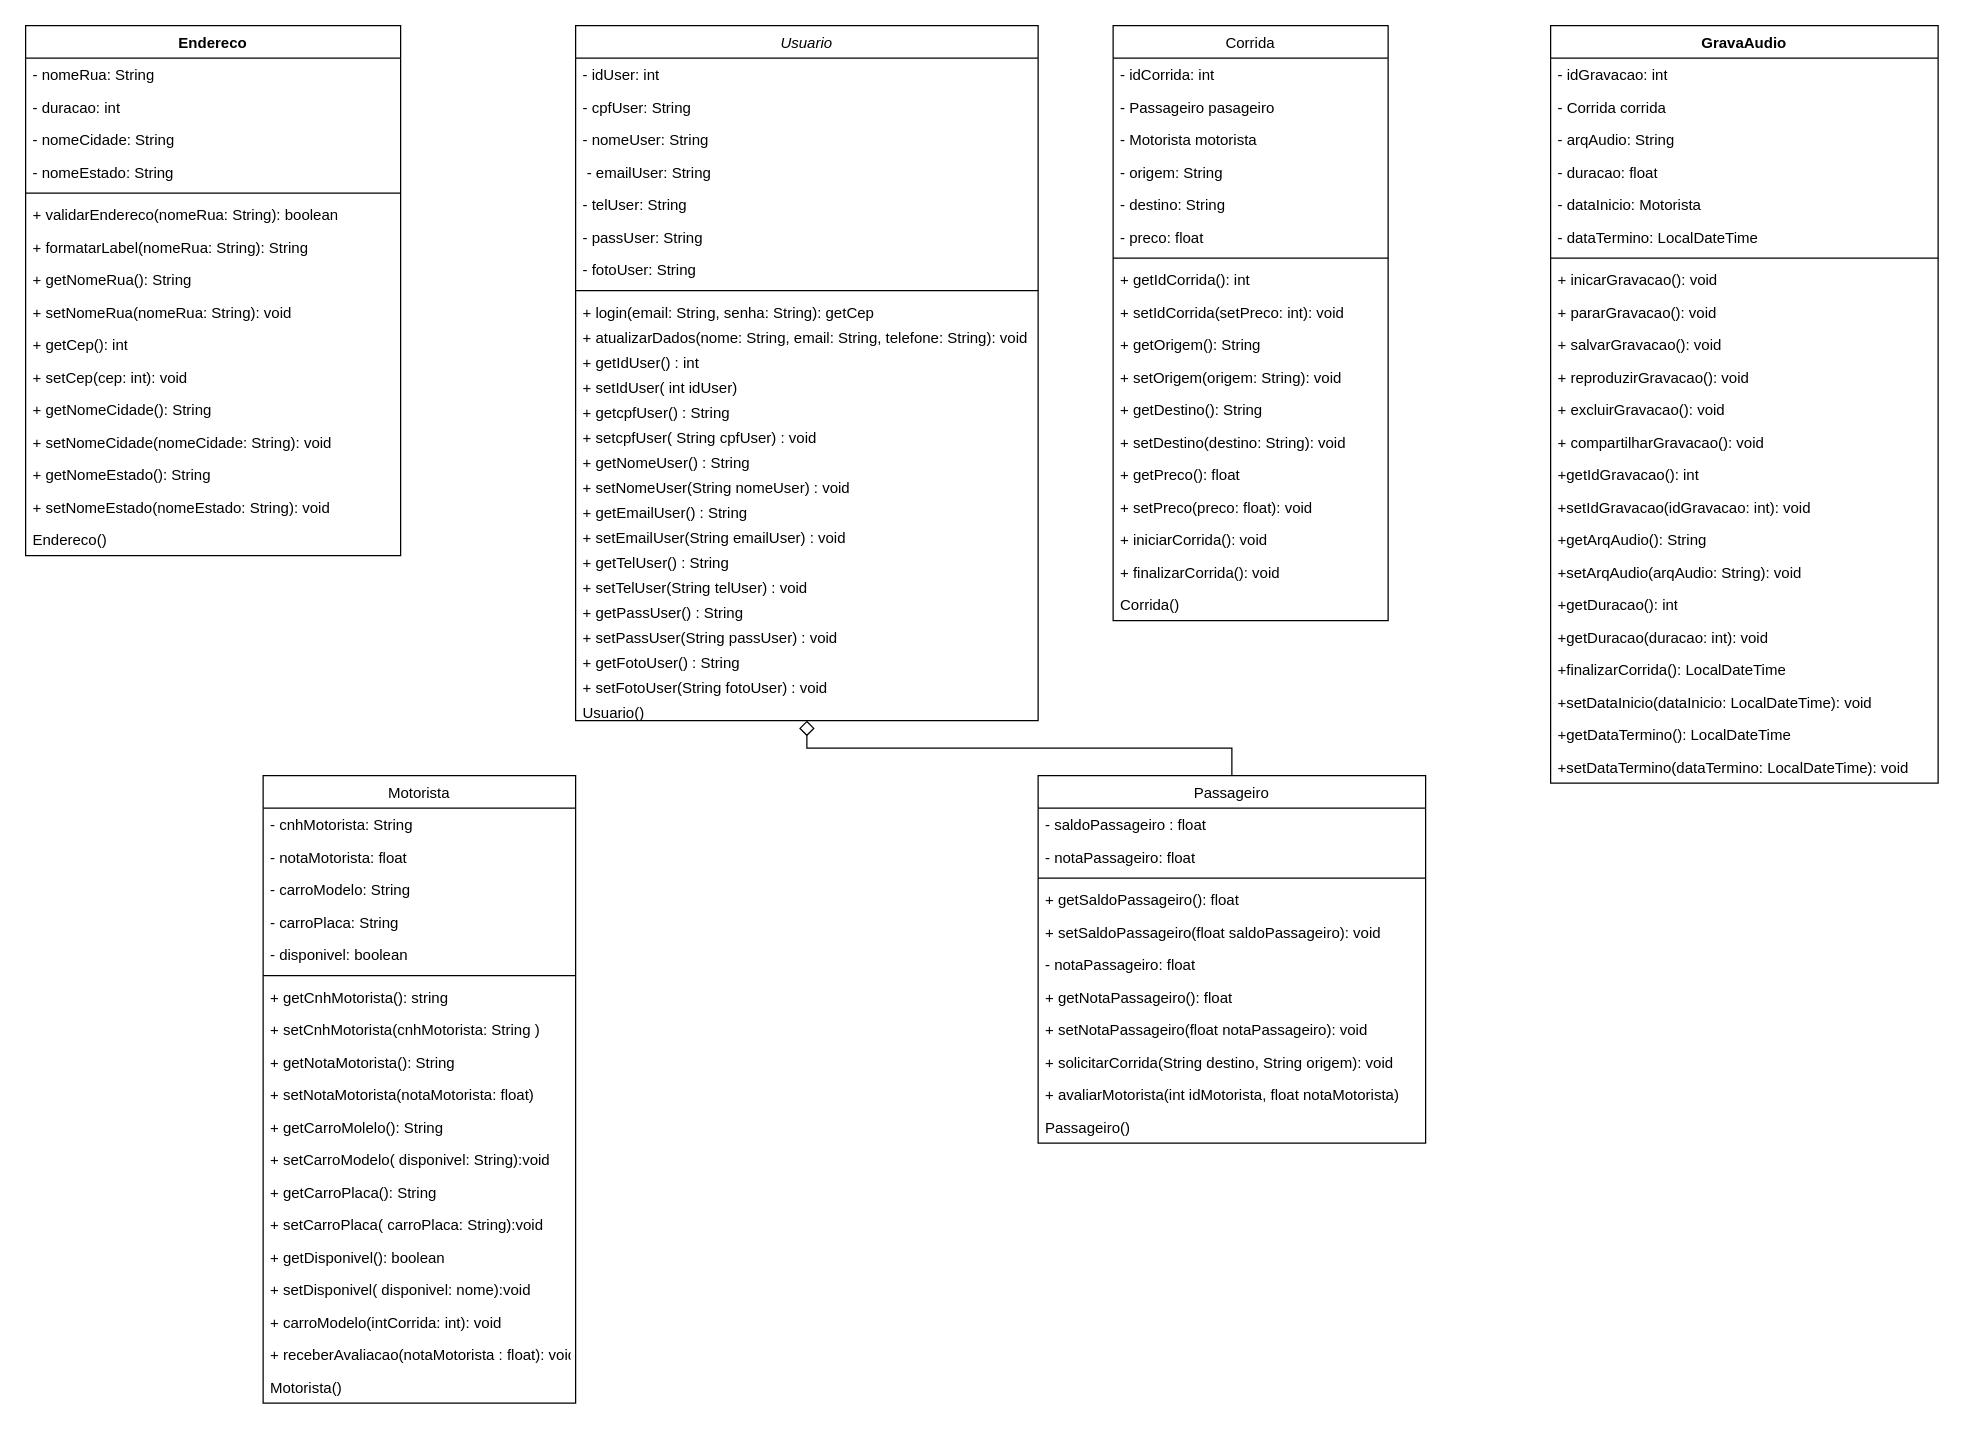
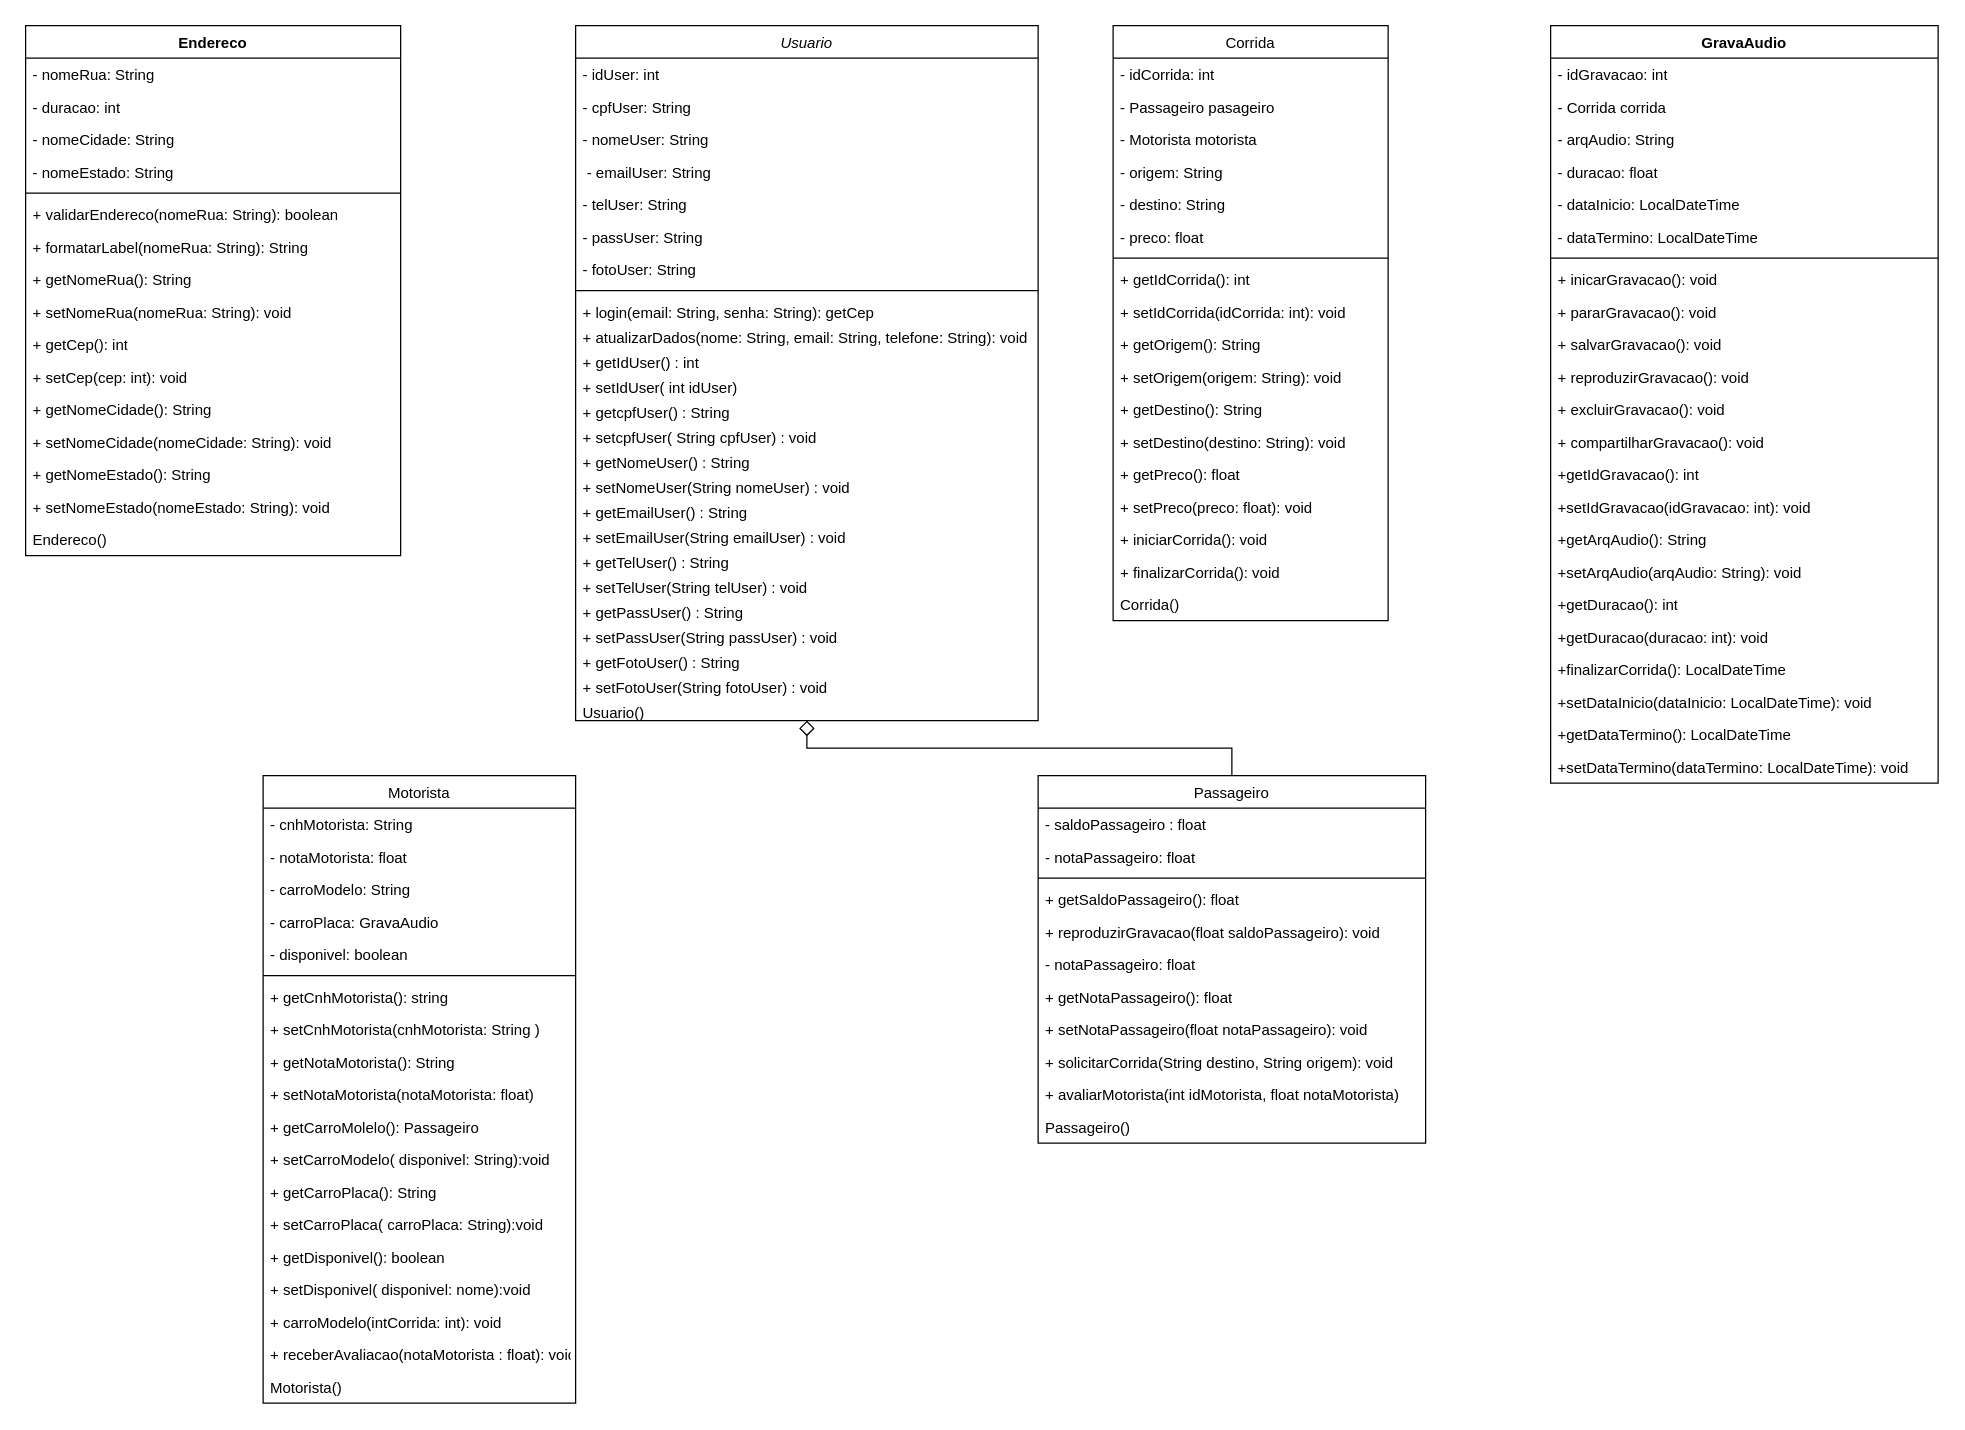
node "- dataInicio: Motorista": label "- dataInicio: Motorista" -> "- dataInicio: LocalDateTime"
node "+ setIdCorrida(setPreco: int): void": label "+ setIdCorrida(setPreco: int): void" -> "+ setIdCorrida(idCorrida: int): void"
node "- carroPlaca: String": label "- carroPlaca: String" -> "- carroPlaca: GravaAudio"
node "+ setSaldoPassageiro(float saldoPassageiro): void": label "+ setSaldoPassageiro(float saldoPassageiro): void" -> "+ reproduzirGravacao(float saldoPassageiro): void"
node "+ getCarroMolelo(): String": label "+ getCarroMolelo(): String" -> "+ getCarroMolelo(): Passageiro"
